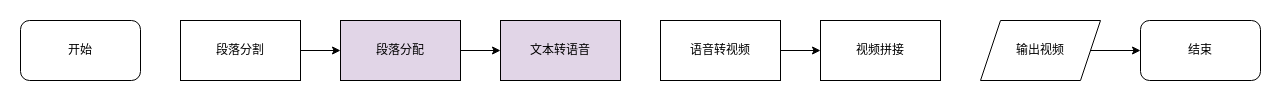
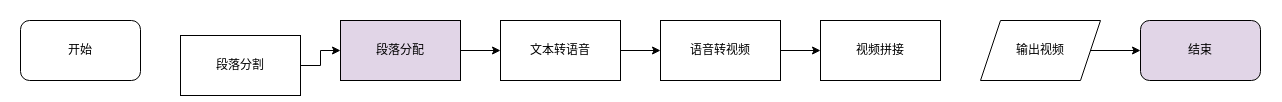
node "段落分割": moved (241, 51) -> (241, 66)
node "文本转语音": fillcolor #e1d5e7 -> #ffffff
edge "文本转语音" -> "语音转视频": added
node "结束": fillcolor #ffffff -> #e1d5e7
